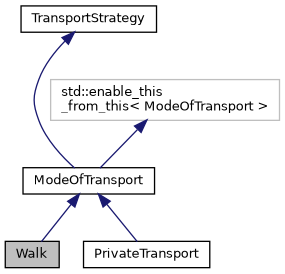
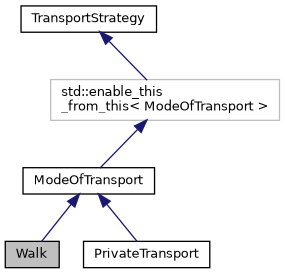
edge "ModeOfTransport" -> "TransportStrategy": now "std::enable_this _from_this< ModeOfTransport >" -> "TransportStrategy"
